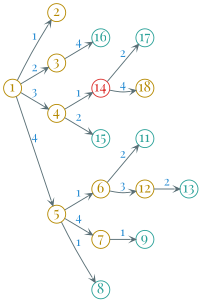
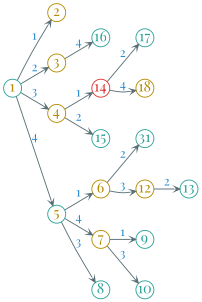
node "1": color #b58900 -> #2aa198
node "11": label "11" -> "31"
node "5": color #b58900 -> #2aa198
edge "5" -> "8": label "1" -> "3"
node "10": added
